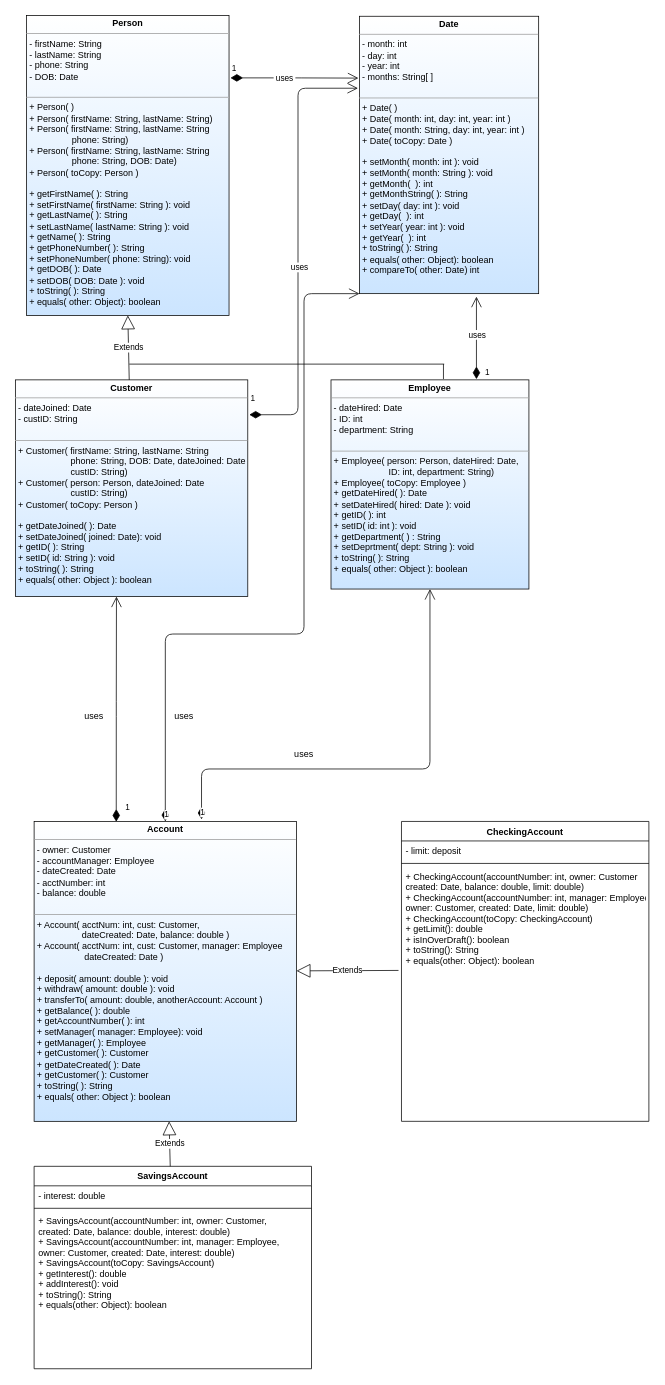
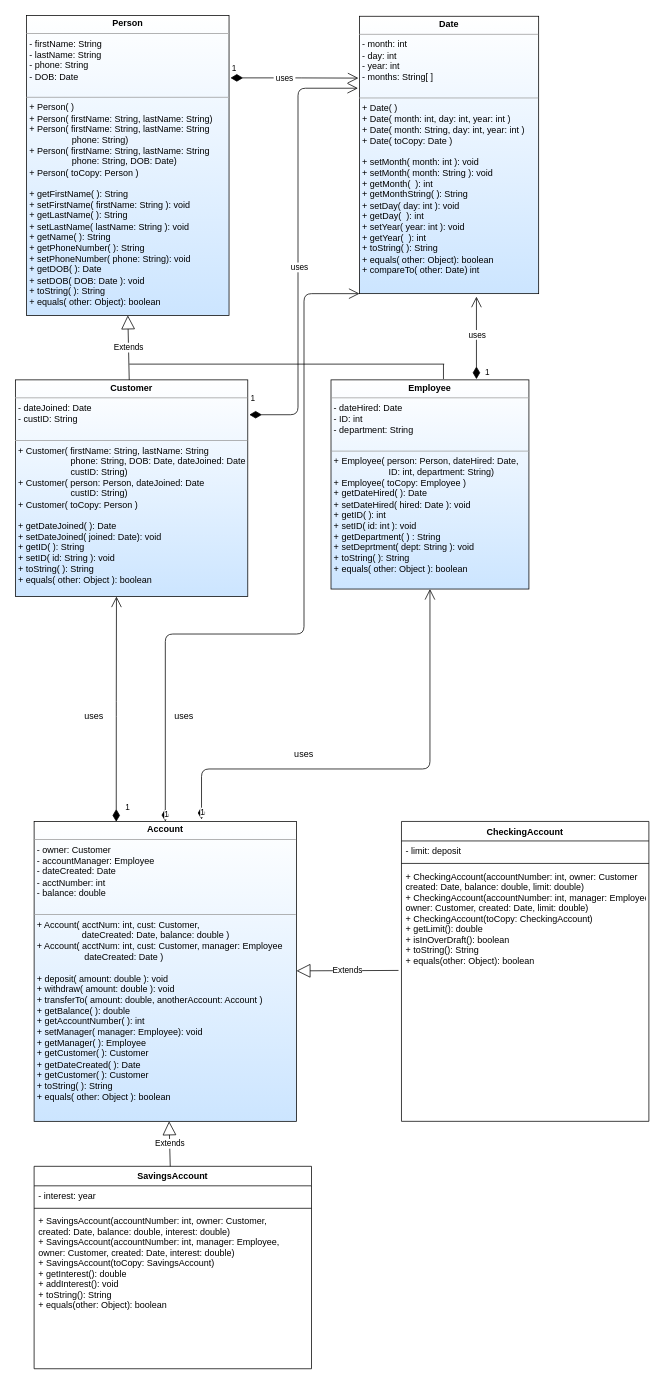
node "- interest: double": label "- interest: double" -> "- interest: year"
